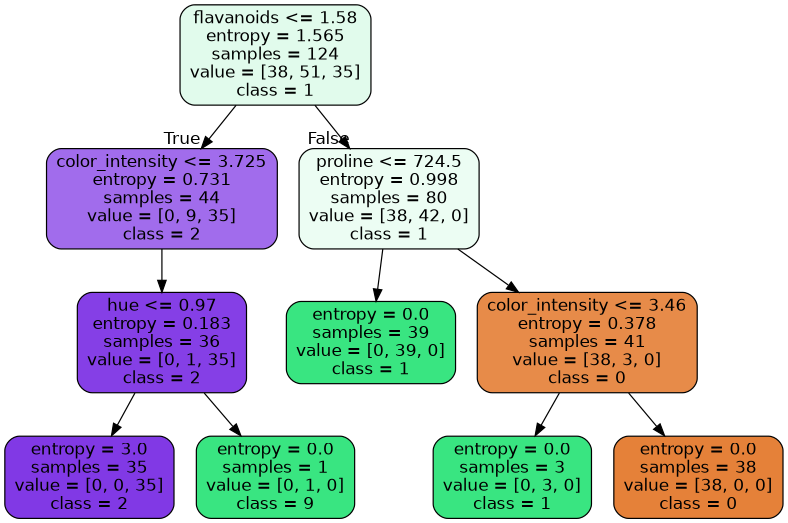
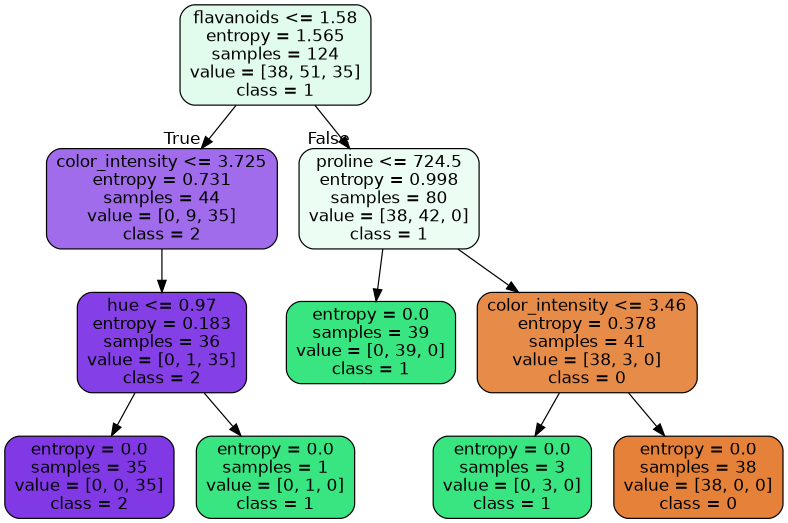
node "entropy = 3.0 samples = 35 value = [0, 0, 35] class = 2": label "entropy = 3.0 samples = 35 value = [0, 0, 35] class = 2" -> "entropy = 0.0 samples = 35 value = [0, 0, 35] class = 2"
node "entropy = 0.0 samples = 1 value = [0, 1, 0] class = 9": label "entropy = 0.0 samples = 1 value = [0, 1, 0] class = 9" -> "entropy = 0.0 samples = 1 value = [0, 1, 0] class = 1"
